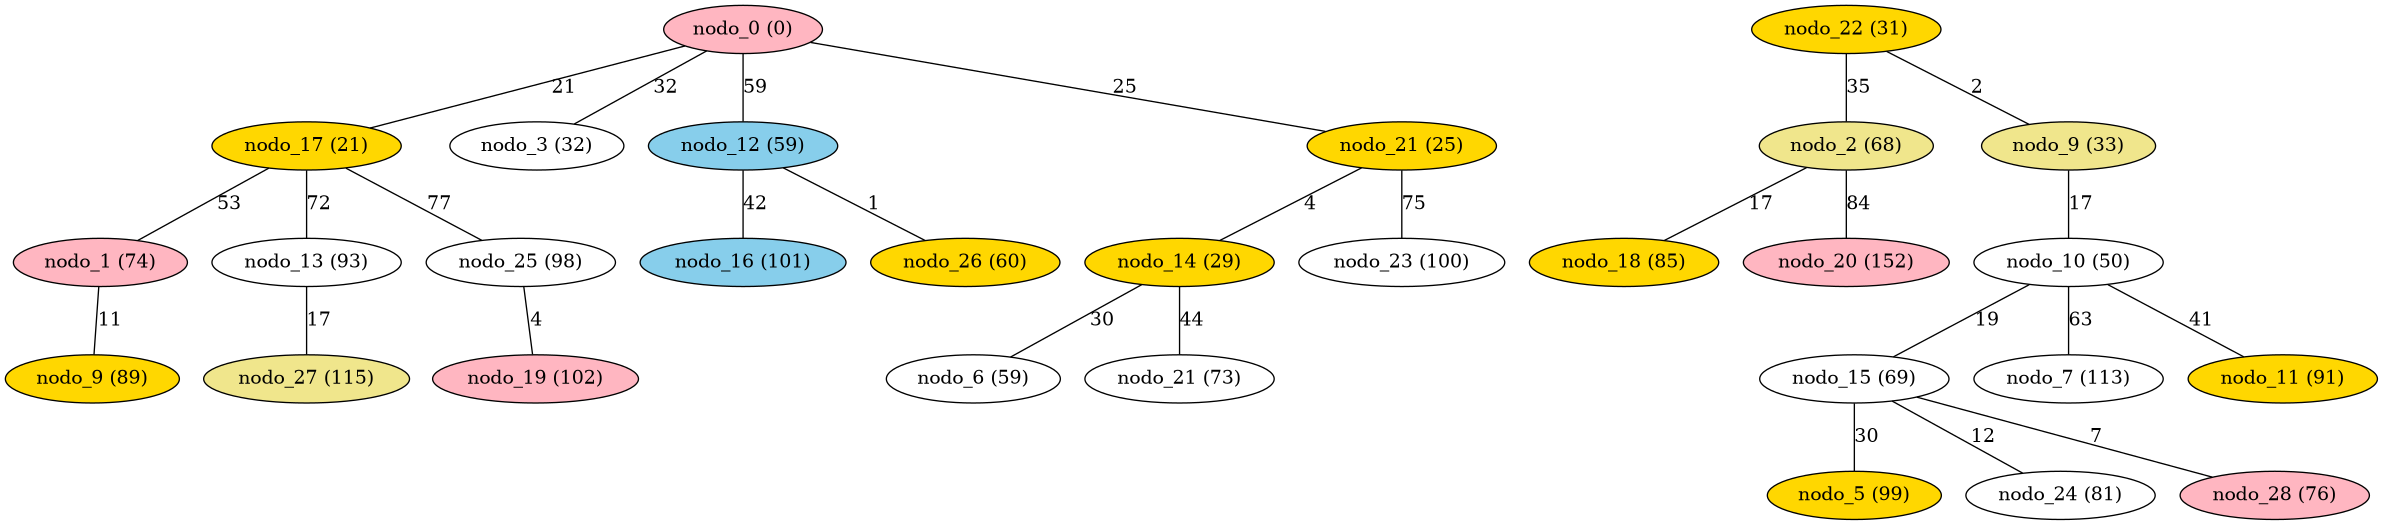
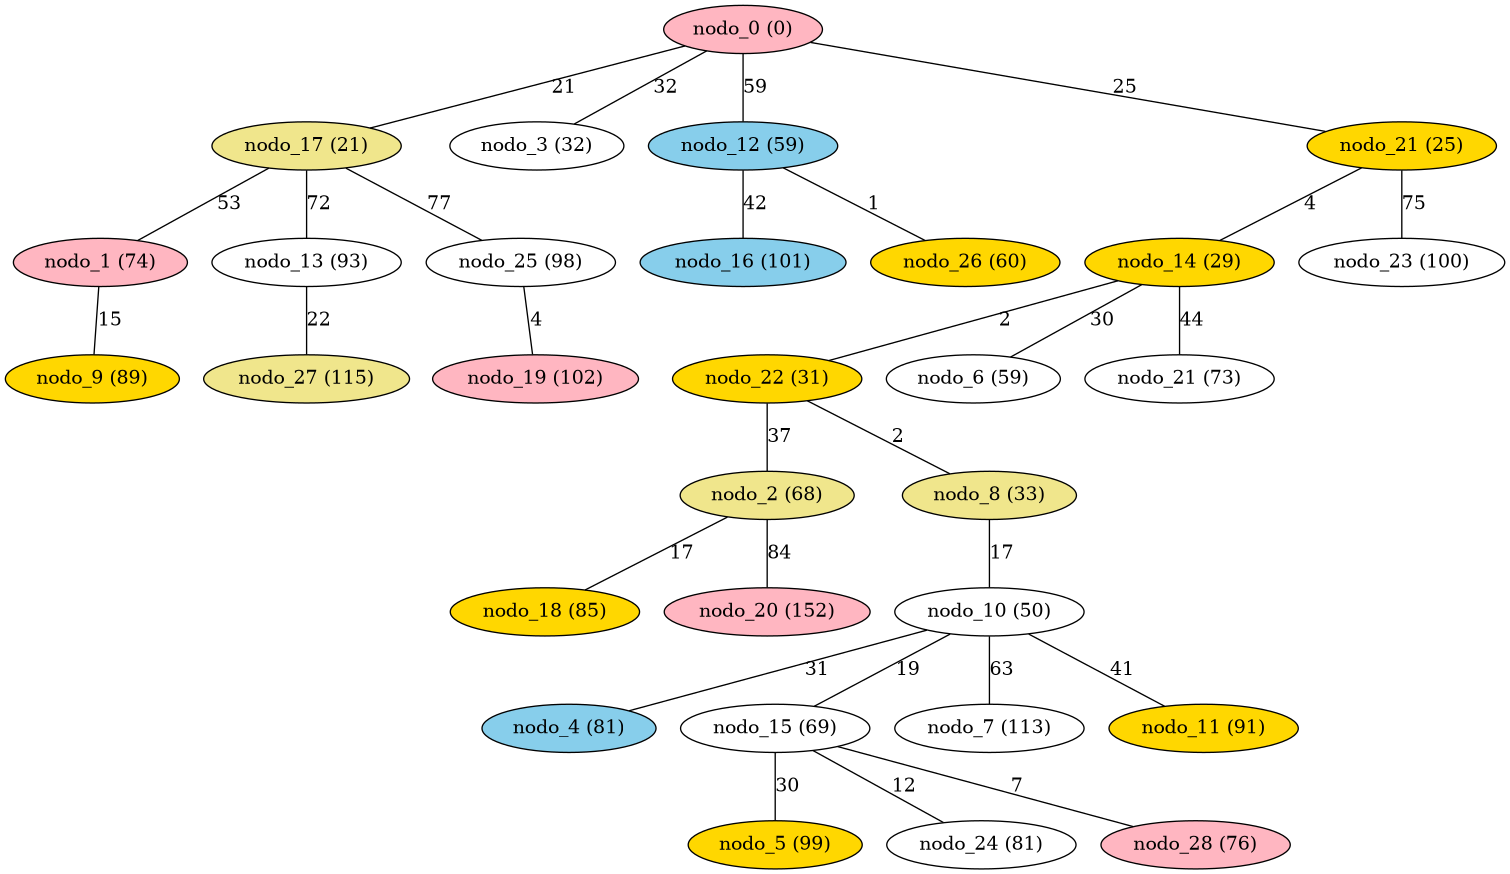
edge "nodo_22 (31)" -- "nodo_2 (68)": label "35" -> "37"
node "nodo_17 (21)": fillcolor gold -> khaki
node "nodo_9 (33)": label "nodo_9 (33)" -> "nodo_8 (33)"
edge "nodo_1 (74)" -- "nodo_9 (89)": label "11" -> "15"
edge "nodo_13 (93)" -- "nodo_27 (115)": label "17" -> "22"
edge "nodo_14 (29)" -- "nodo_22 (31)": added, label "2"
node "nodo_4 (81)": added
